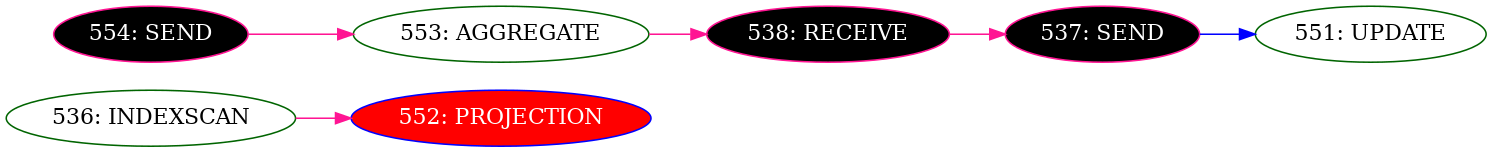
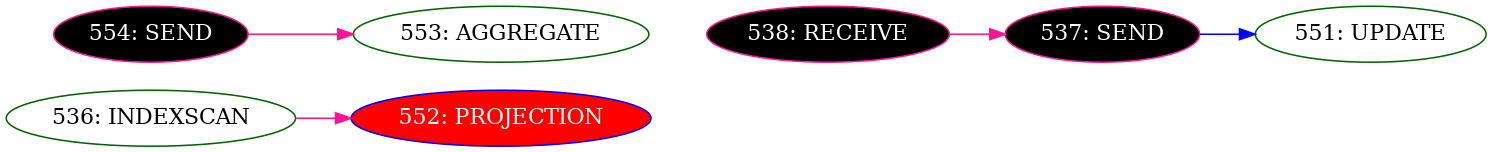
edge "553: AGGREGATE" -> "538: RECEIVE": removed
